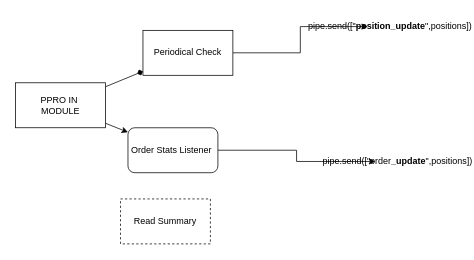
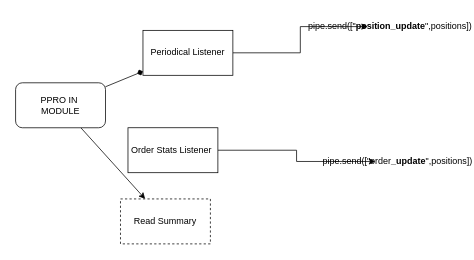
node "Periodical Check": label "Periodical Check" -> "Periodical Listener"
node "PPRO IN MODULE": shape rectangle -> rounded rectangle
edge "PPRO IN MODULE" -> "Order Stats Listener": removed
node "Order Stats Listener": shape rounded rectangle -> rectangle
edge "PPRO IN MODULE" -> "Read Summary": added
